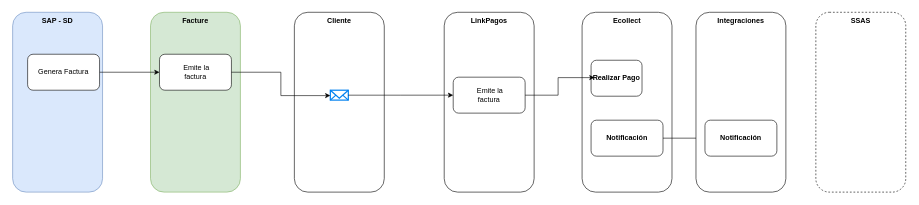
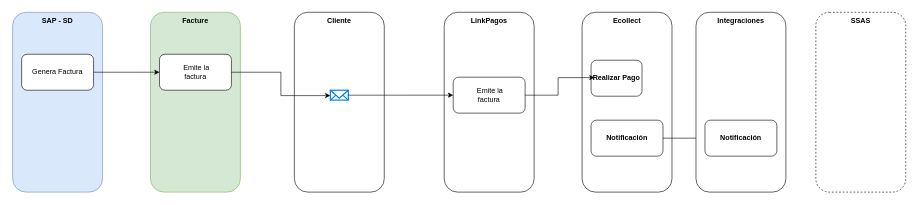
node "Genera Factura": moved (63, 72) -> (57, 72)
